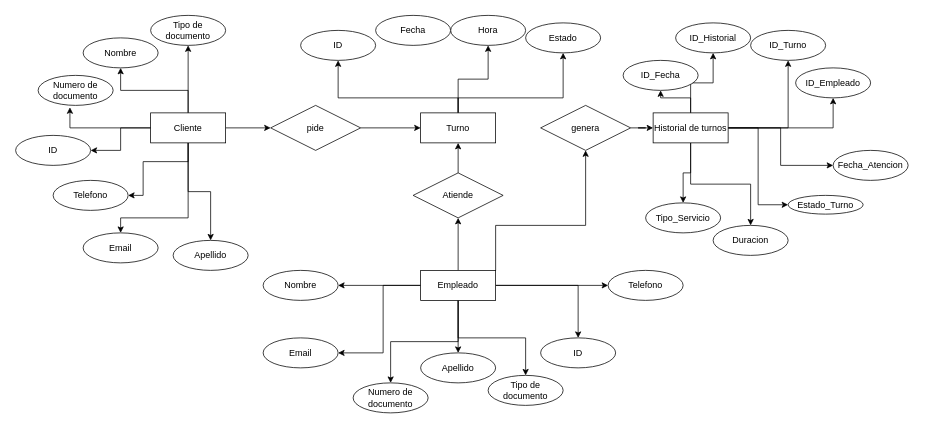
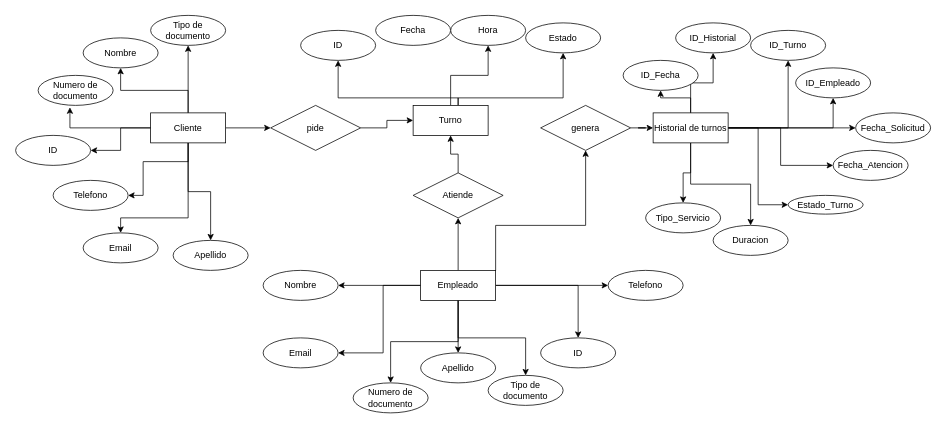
node "Turno": moved (458, 128) -> (450, 120)
edge "Historial de turnos" -> "Fecha_Solicitud": added
node "Fecha_Solicitud": added
